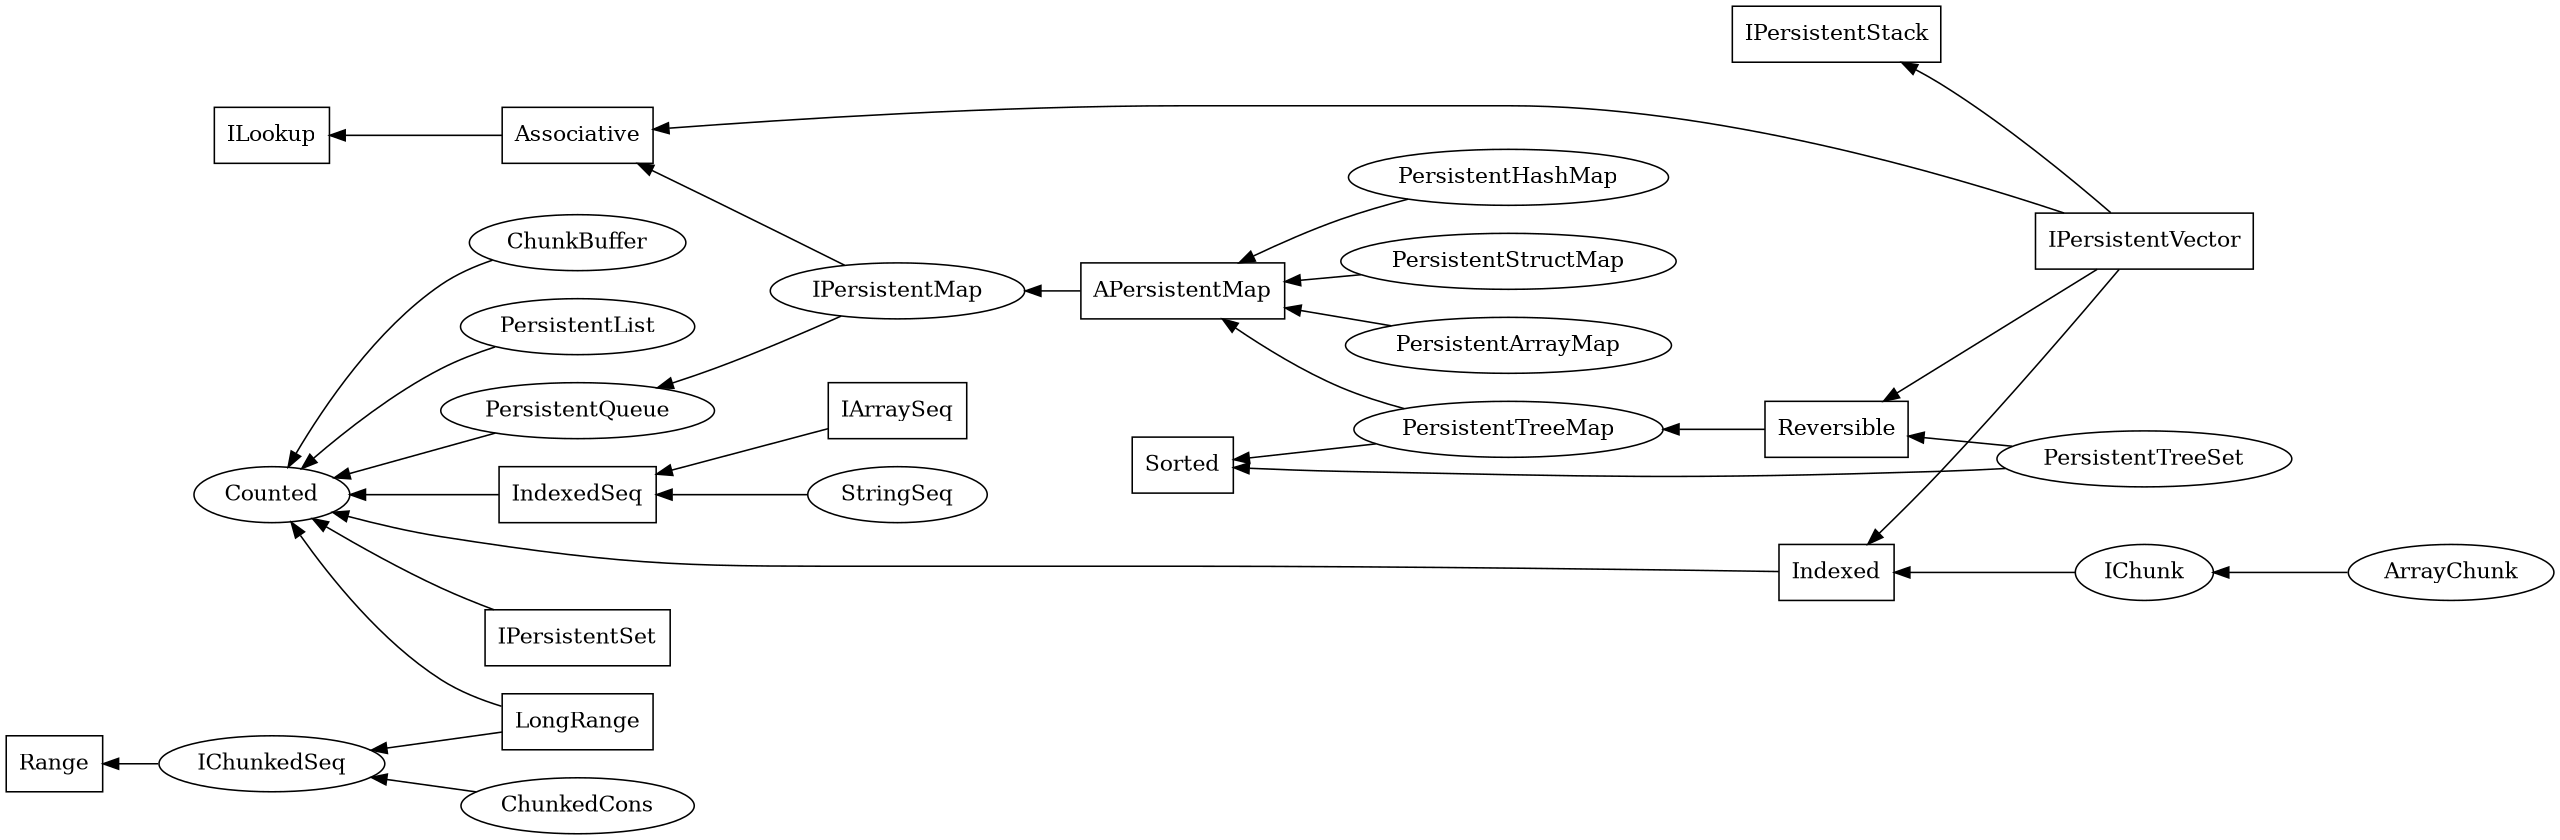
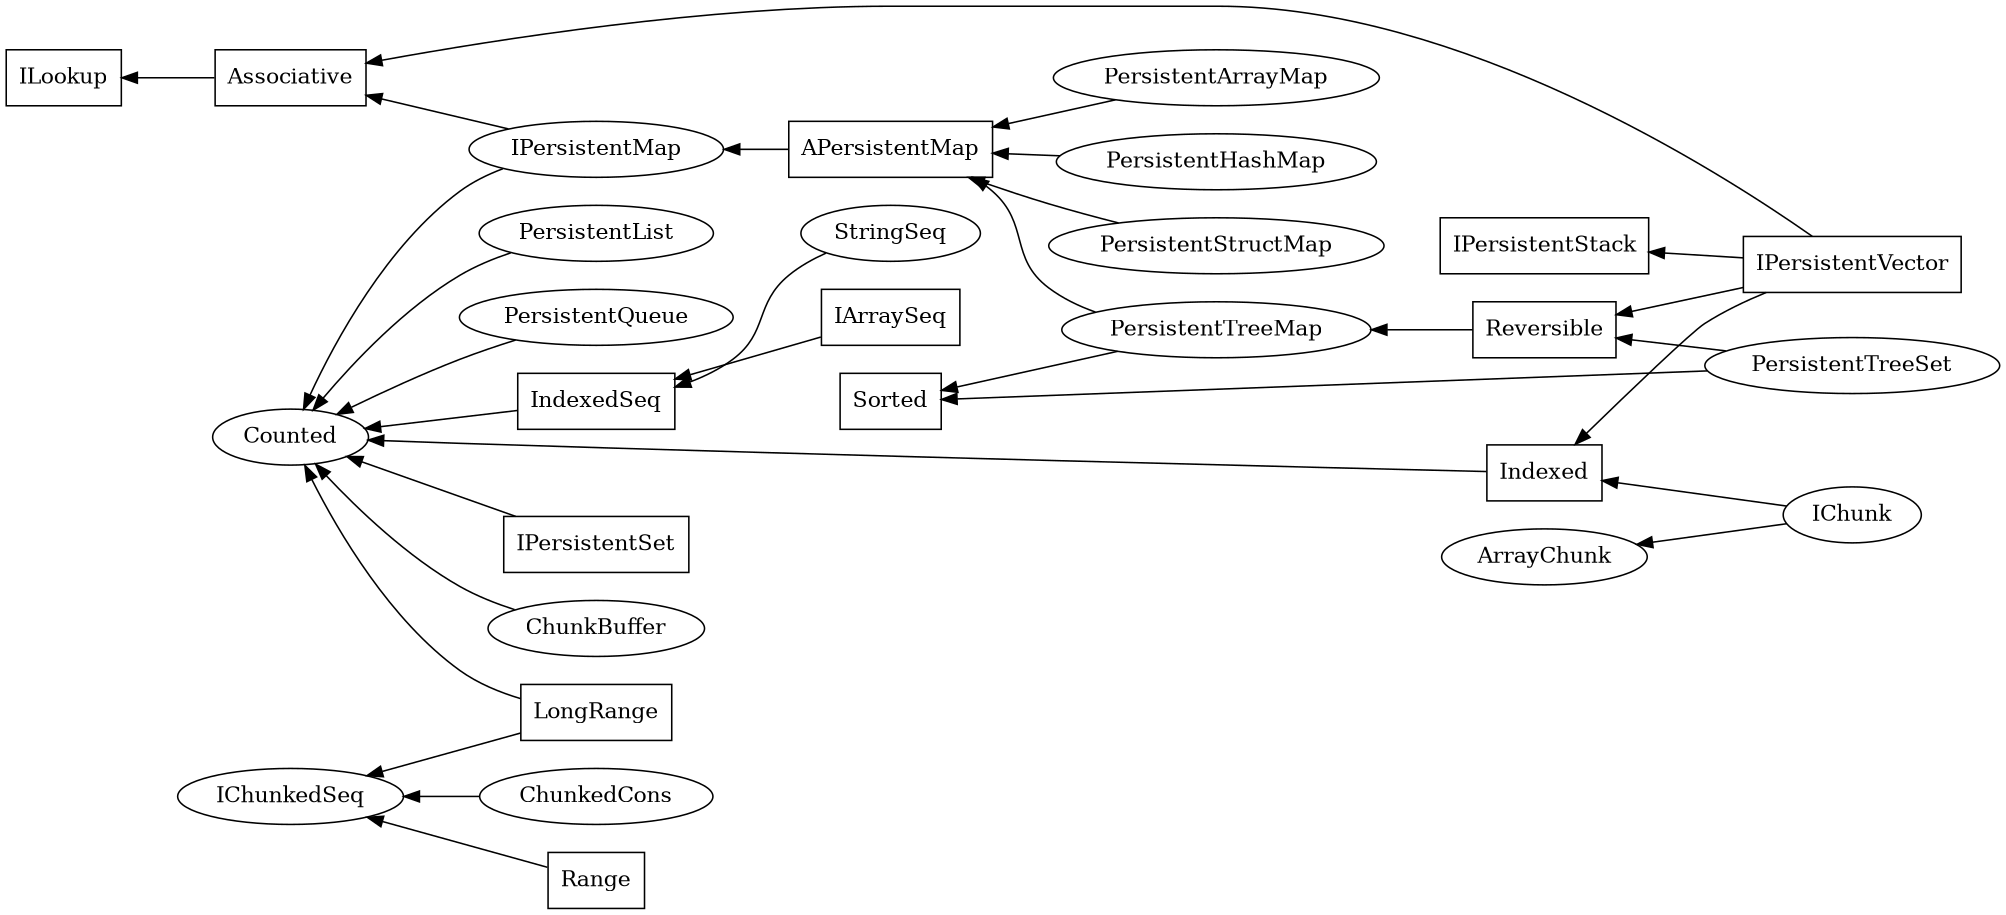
edge "IPersistentMap" -> "PersistentQueue": now "IPersistentMap" -> "Counted"
edge "ArrayChunk" -> "IChunk": reversed
edge "IChunkedSeq" -> "Range": reversed
